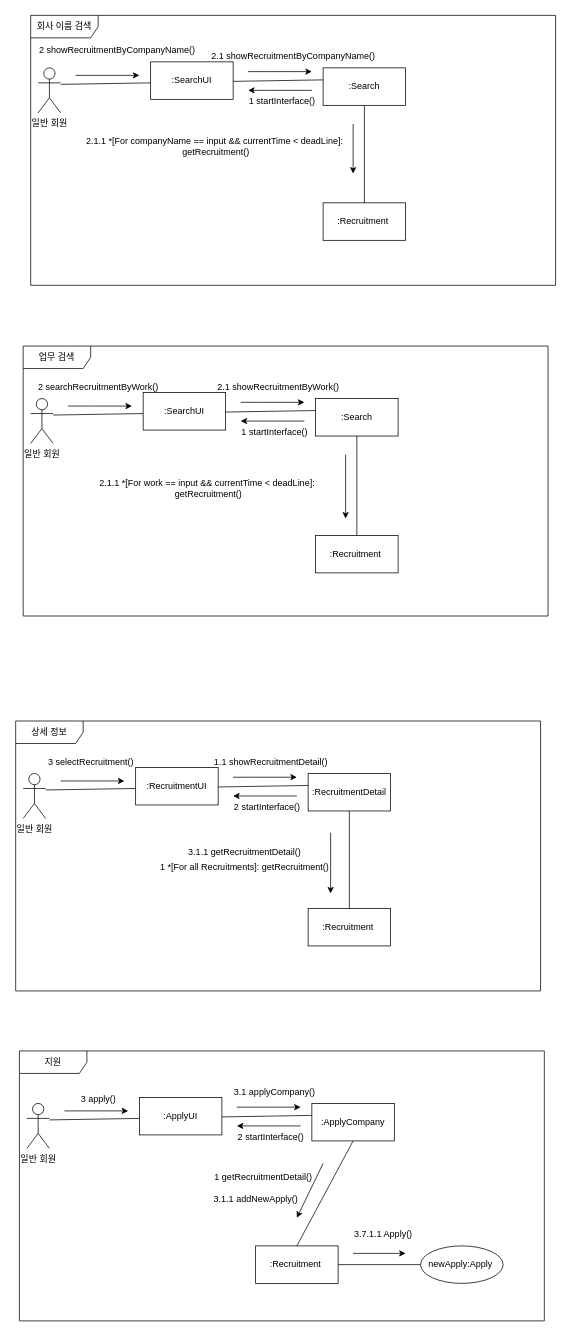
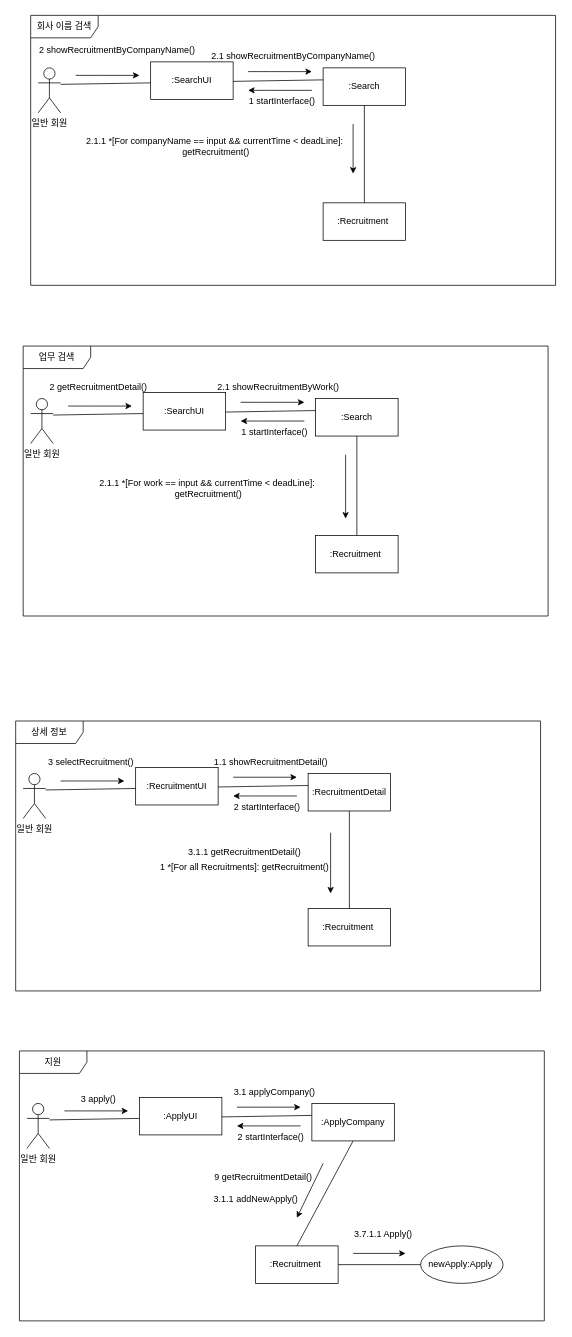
node "2 searchRecruitmentByWork()": label "2 searchRecruitmentByWork()" -> "2 getRecruitmentDetail()"
node "1 getRecruitmentDetail()": label "1 getRecruitmentDetail()" -> "9 getRecruitmentDetail()"
